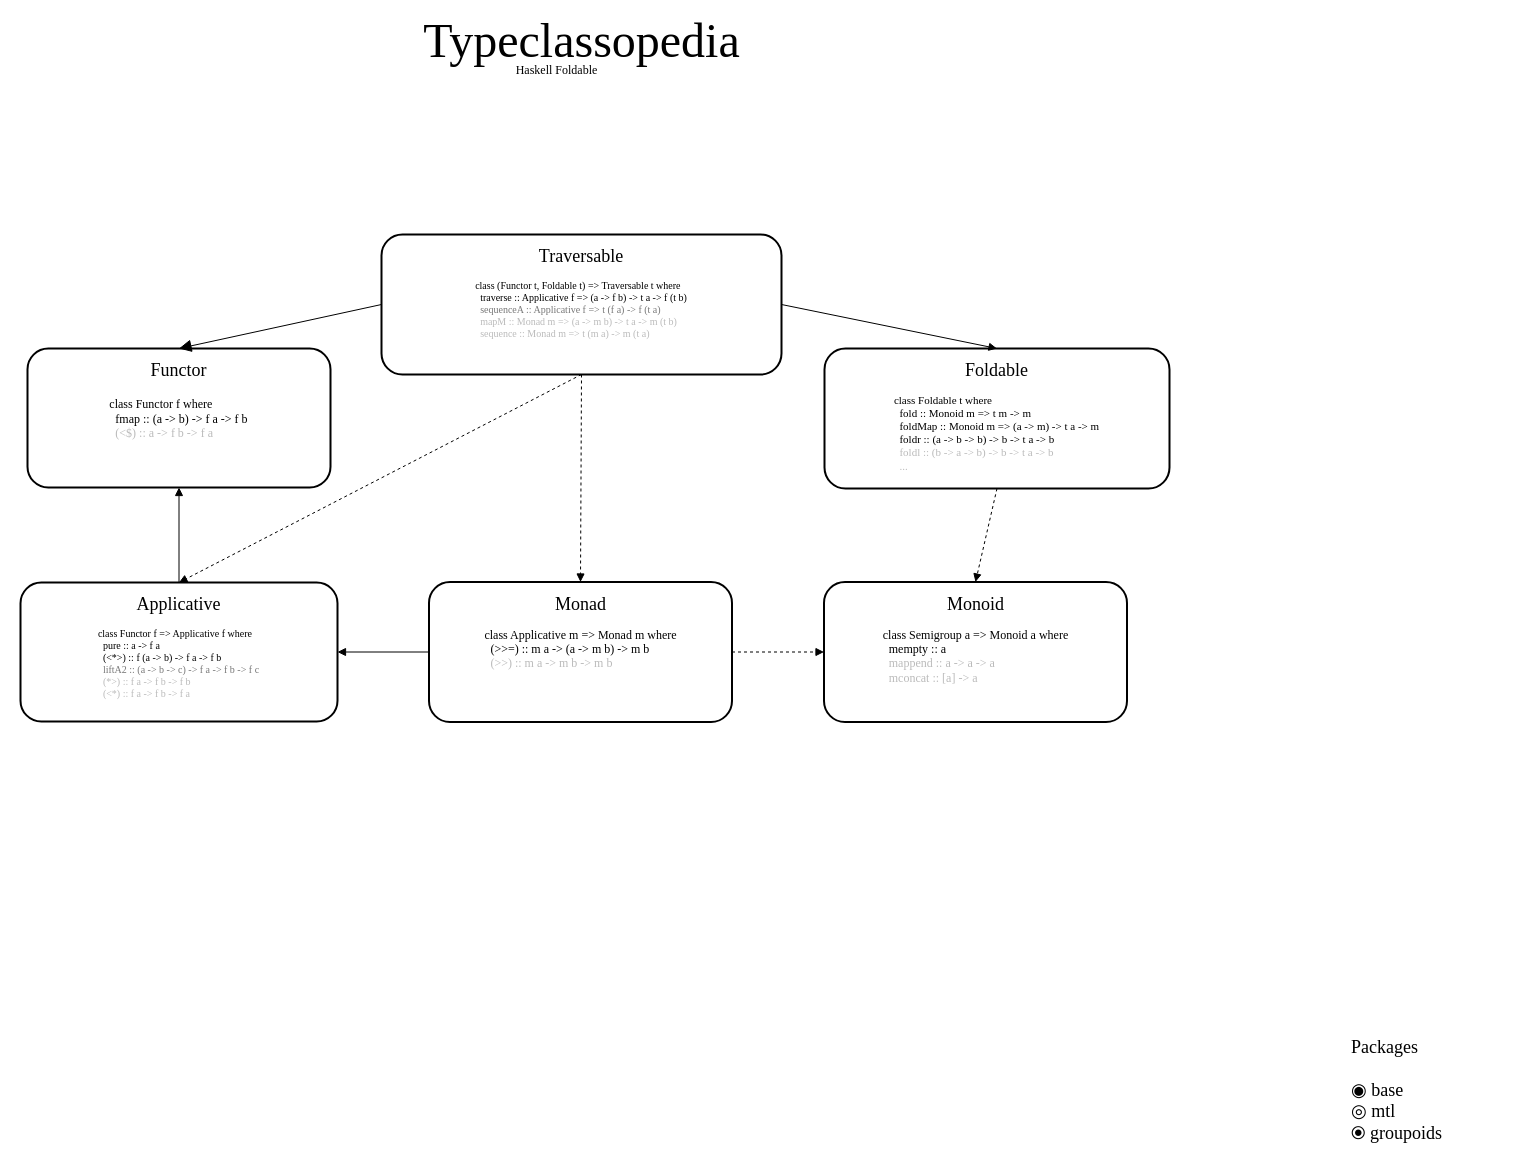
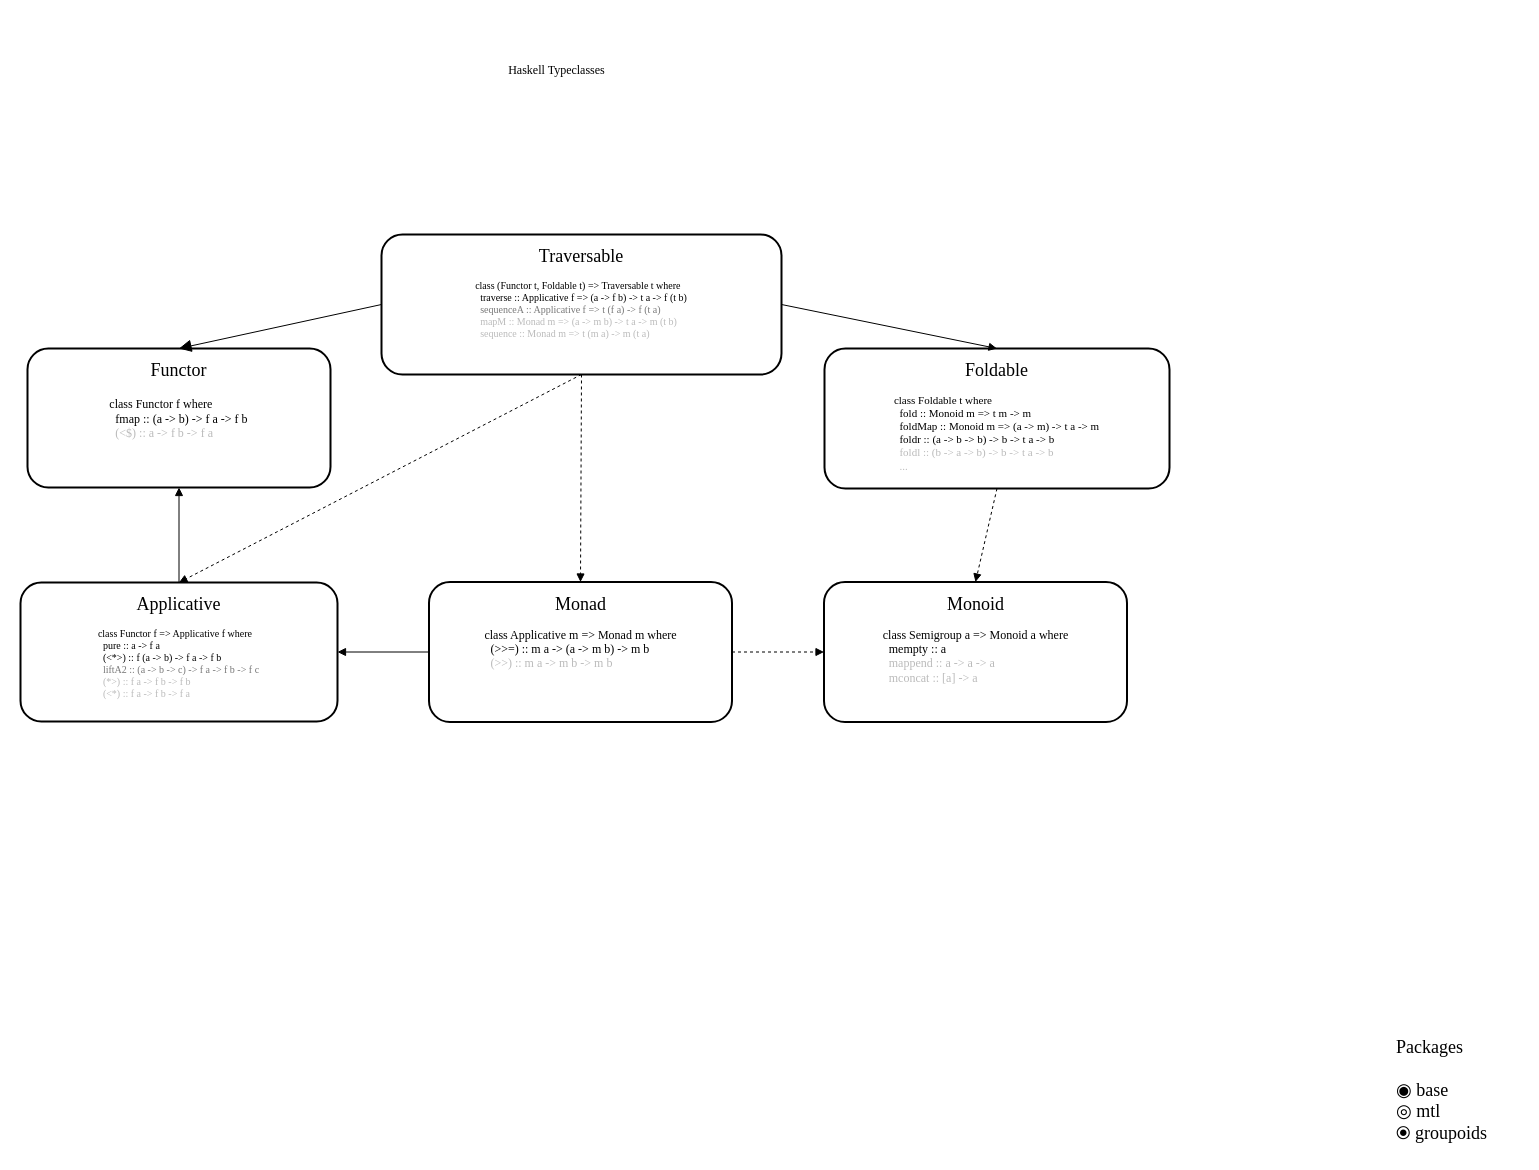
node "Typeclassopedia": removed
node "Haskell Foldable": label "Haskell Foldable" -> "Haskell Typeclasses"
node "Packages ◉ base ◎ mtl ⦿ groupoids": moved (1411, 1090) -> (1456, 1090)
